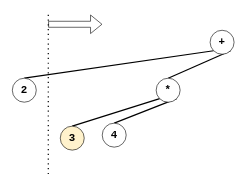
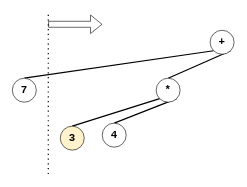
node "2": label "2" -> "7"
